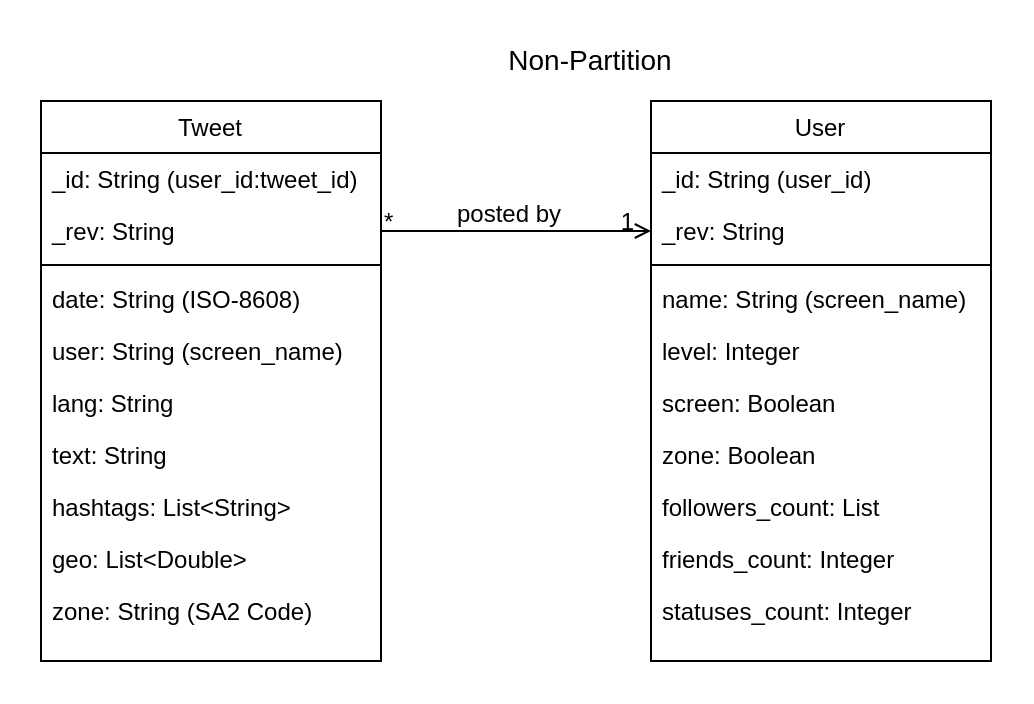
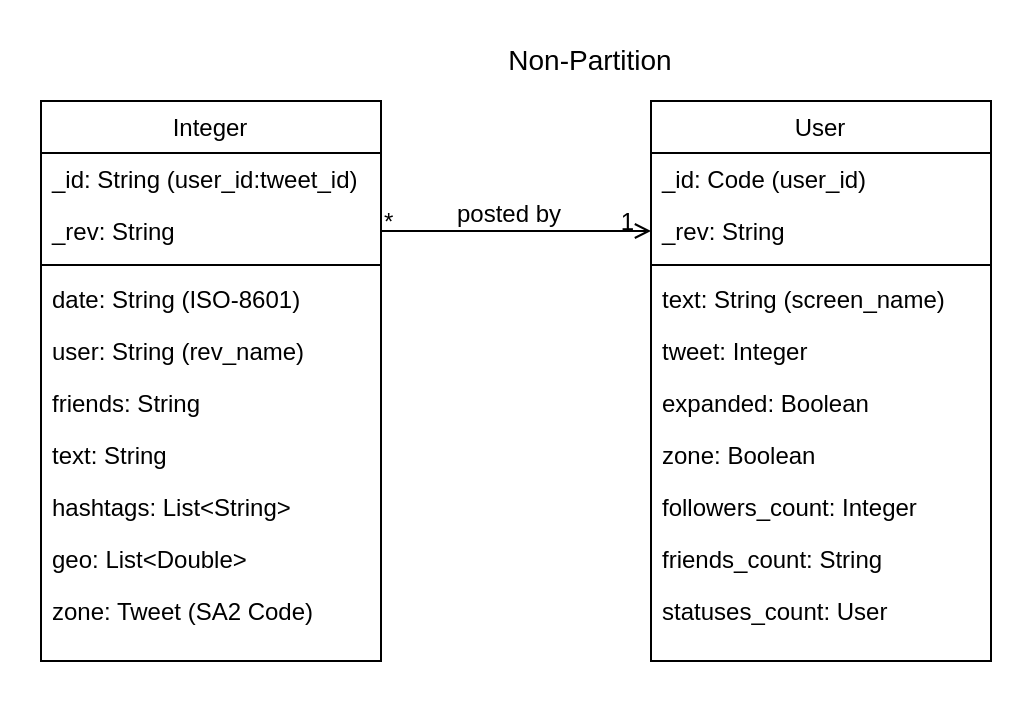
node "Tweet": label "Tweet" -> "Integer"
node "_id: String (user_id)": label "_id: String (user_id)" -> "_id: Code (user_id)"
node "date: String (ISO-8608)": label "date: String (ISO-8608)" -> "date: String (ISO-8601)"
node "name: String (screen_name)": label "name: String (screen_name)" -> "text: String (screen_name)"
node "user: String (screen_name)": label "user: String (screen_name)" -> "user: String (rev_name)"
node "level: Integer": label "level: Integer" -> "tweet: Integer"
node "lang: String": label "lang: String" -> "friends: String"
node "screen: Boolean": label "screen: Boolean" -> "expanded: Boolean"
node "followers_count: List": label "followers_count: List" -> "followers_count: Integer"
node "friends_count: Integer": label "friends_count: Integer" -> "friends_count: String"
node "zone: String (SA2 Code)": label "zone: String (SA2 Code)" -> "zone: Tweet (SA2 Code)"
node "statuses_count: Integer": label "statuses_count: Integer" -> "statuses_count: User"
